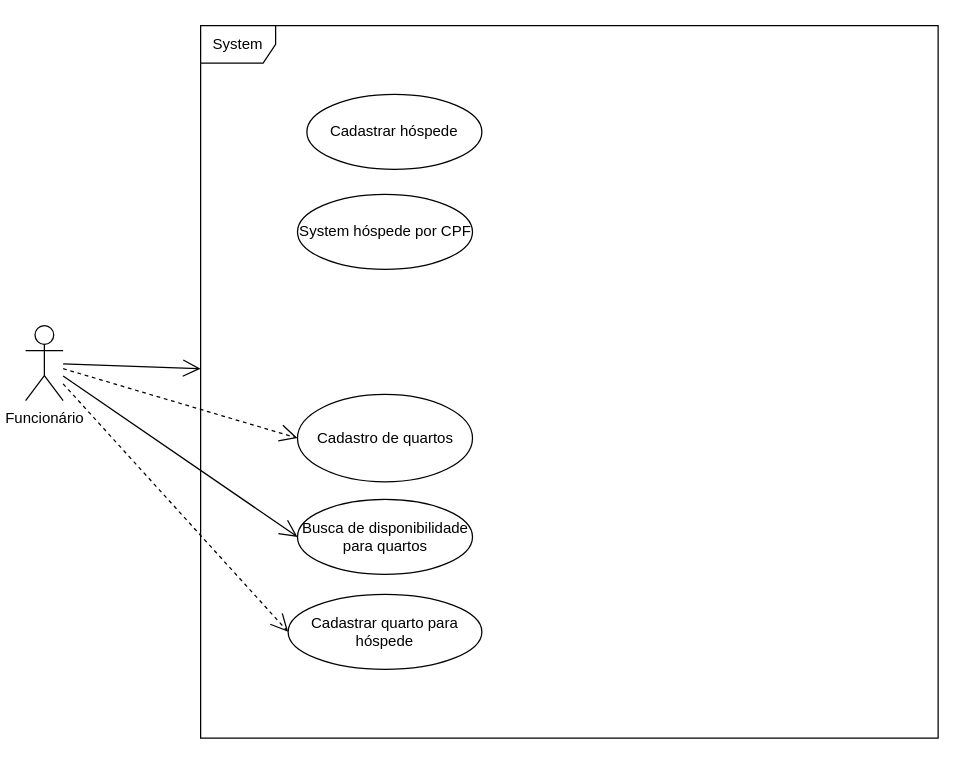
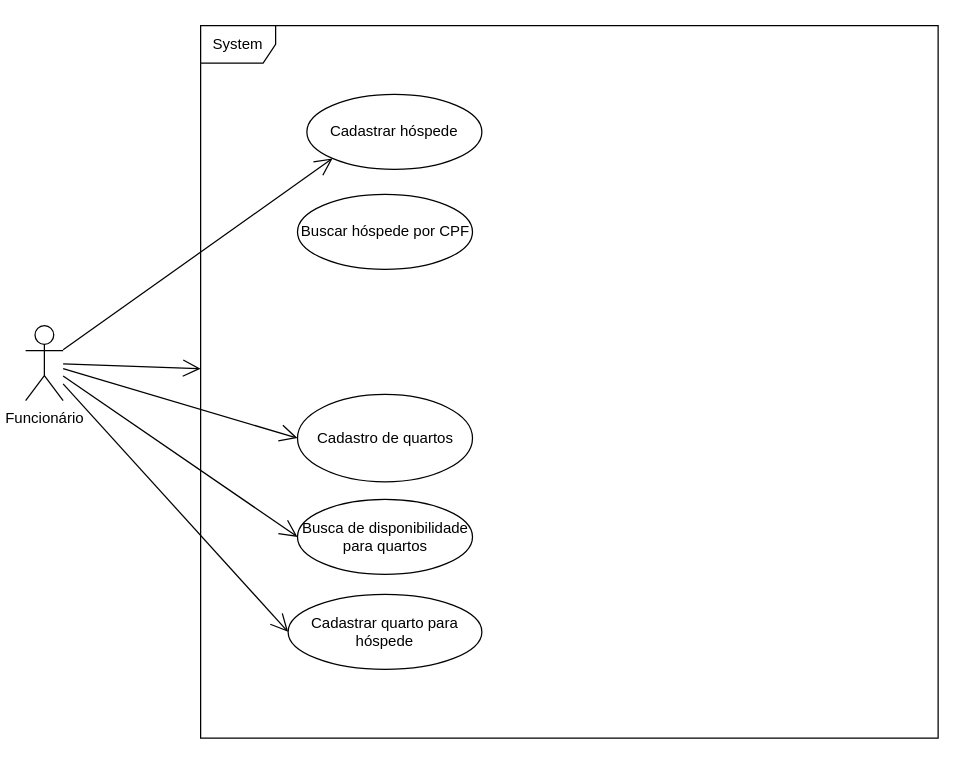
node "System hóspede por CPF": label "System hóspede por CPF" -> "Buscar hóspede por CPF"
edge "Funcionário" -> "Cadastrar hóspede": added
edge "Funcionário" -> "Cadastro de quartos": style dashed -> solid
edge "Funcionário" -> "Cadastrar quarto para hóspede": style dashed -> solid
